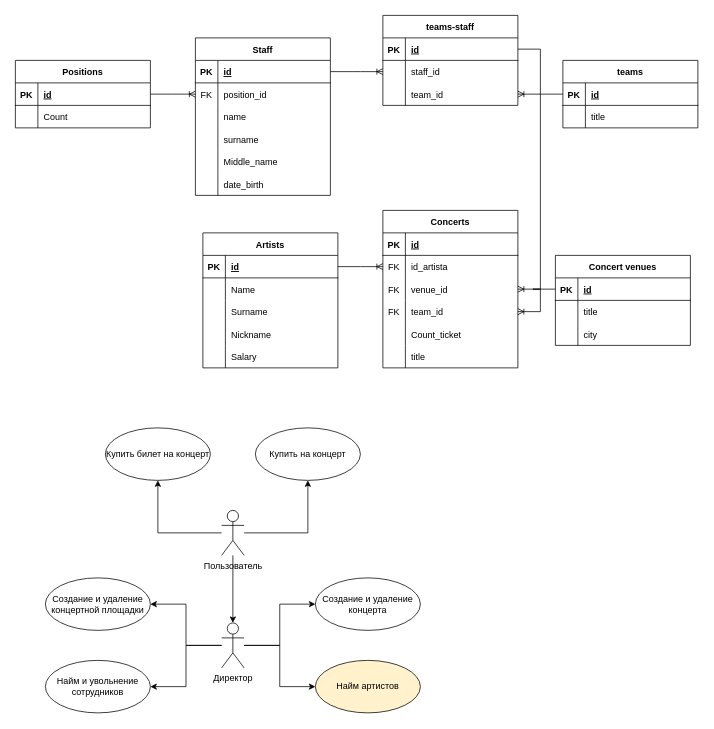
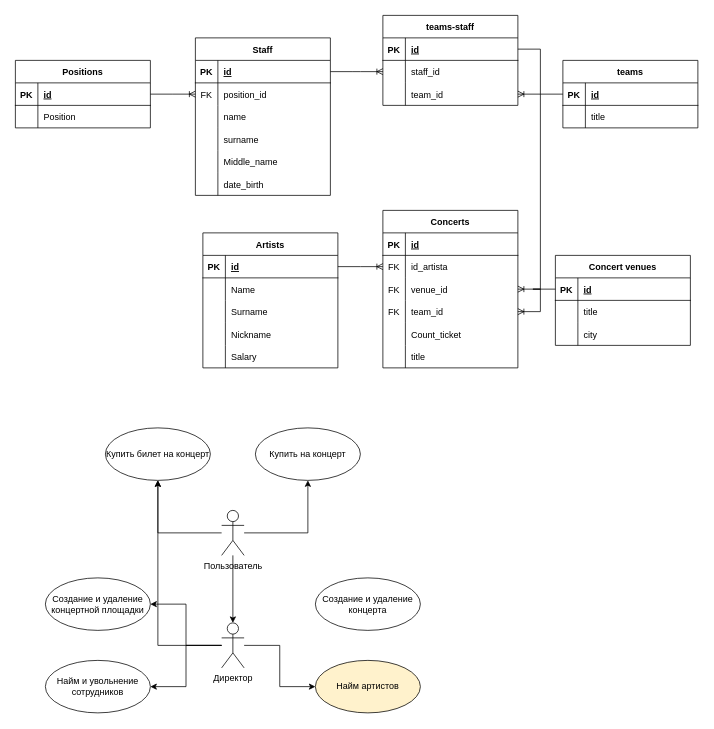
node "Count": label "Count" -> "Position"
edge "Директор" -> "Создание и удаление концерта": now "Директор" -> "Купить билет на концерт"
